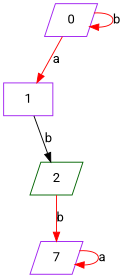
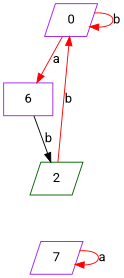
node "1": label "1" -> "6"
edge "2" -> "7": now "2" -> "0"
